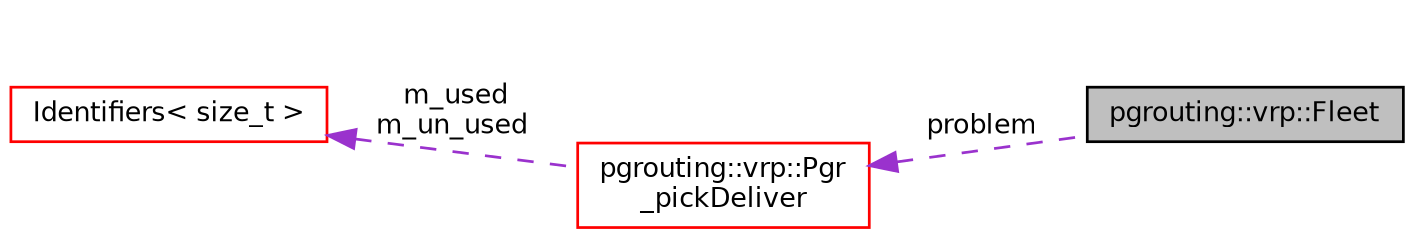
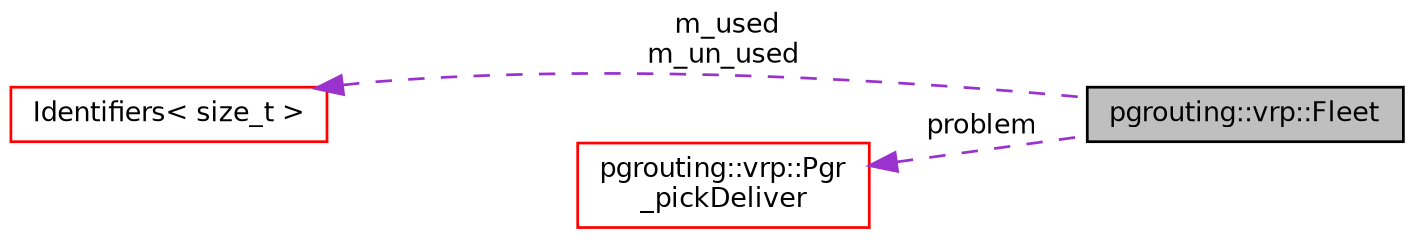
edge "pgrouting::vrp::Pgr _pickDeliver" -> "Identifiers< size_t >": now "pgrouting::vrp::Fleet" -> "Identifiers< size_t >"
